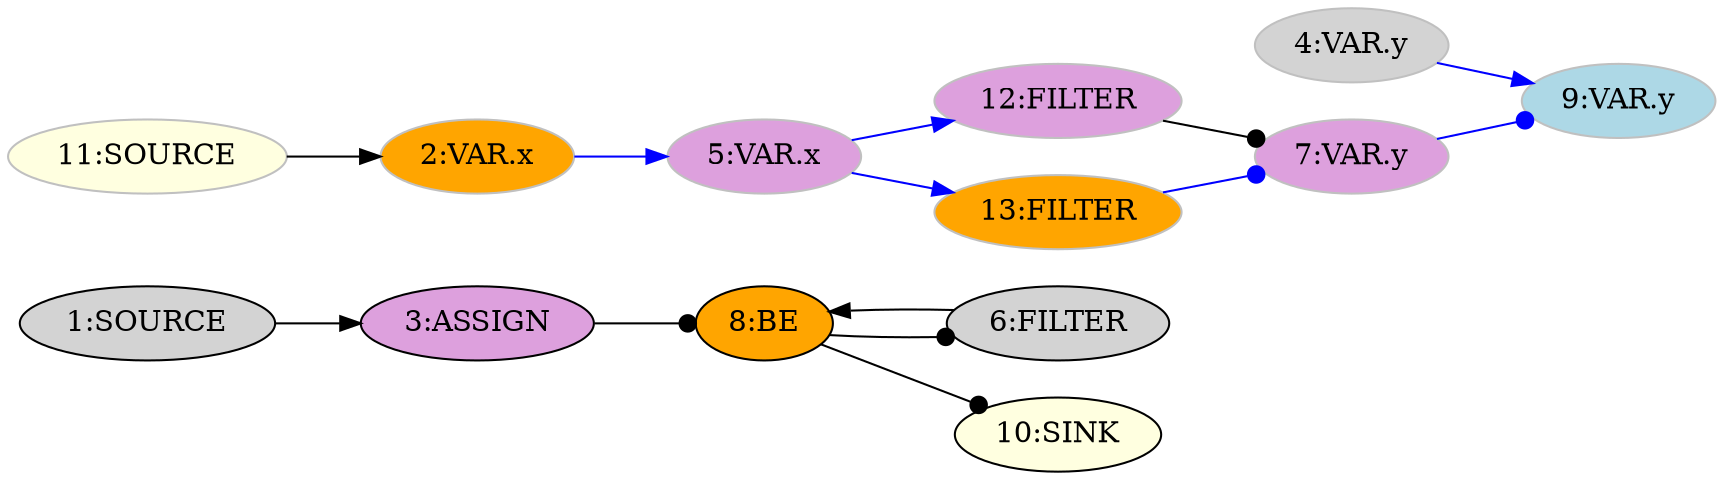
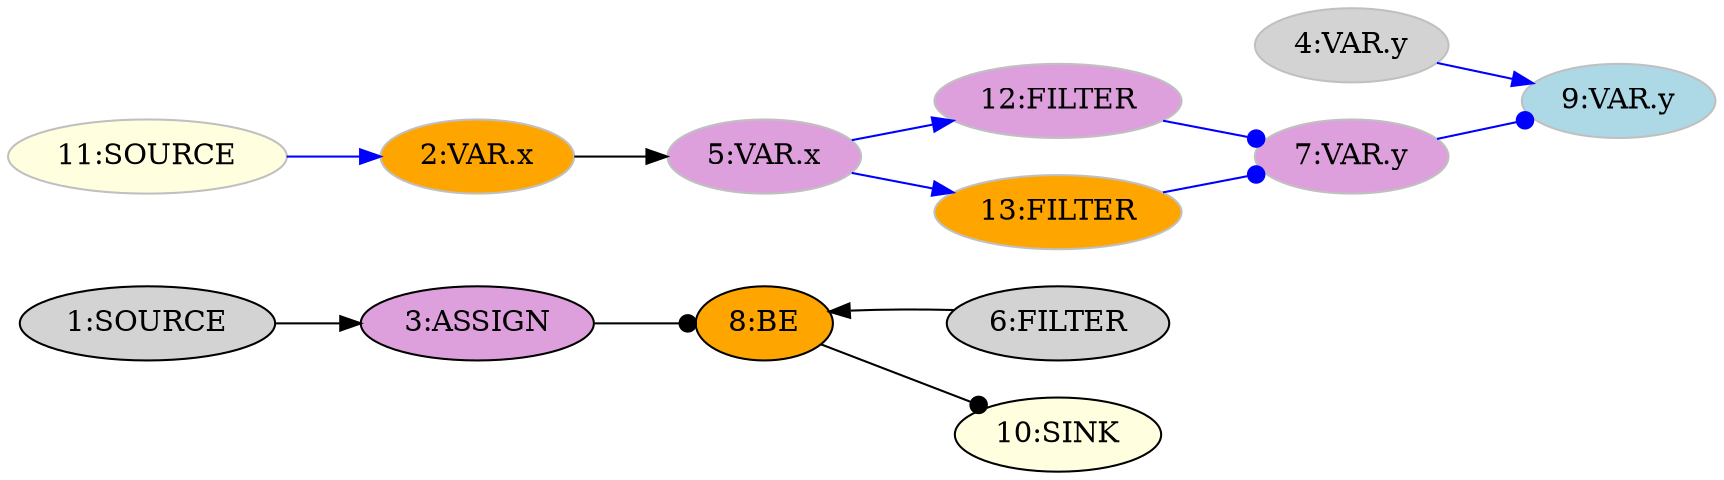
edge "12:FILTER" -> "7:VAR.y": color black -> blue
edge "11:SOURCE" -> "2:VAR.x": color black -> blue
edge "2:VAR.x" -> "5:VAR.x": color blue -> black
edge "8:BE" -> "6:FILTER": removed
